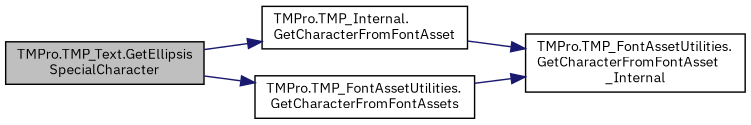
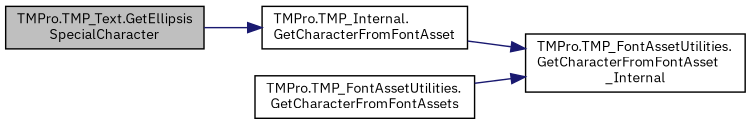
edge "TMPro.TMP_Text.GetEllipsis SpecialCharacter" -> "TMPro.TMP_FontAssetUtilities. GetCharacterFromFontAssets": removed
